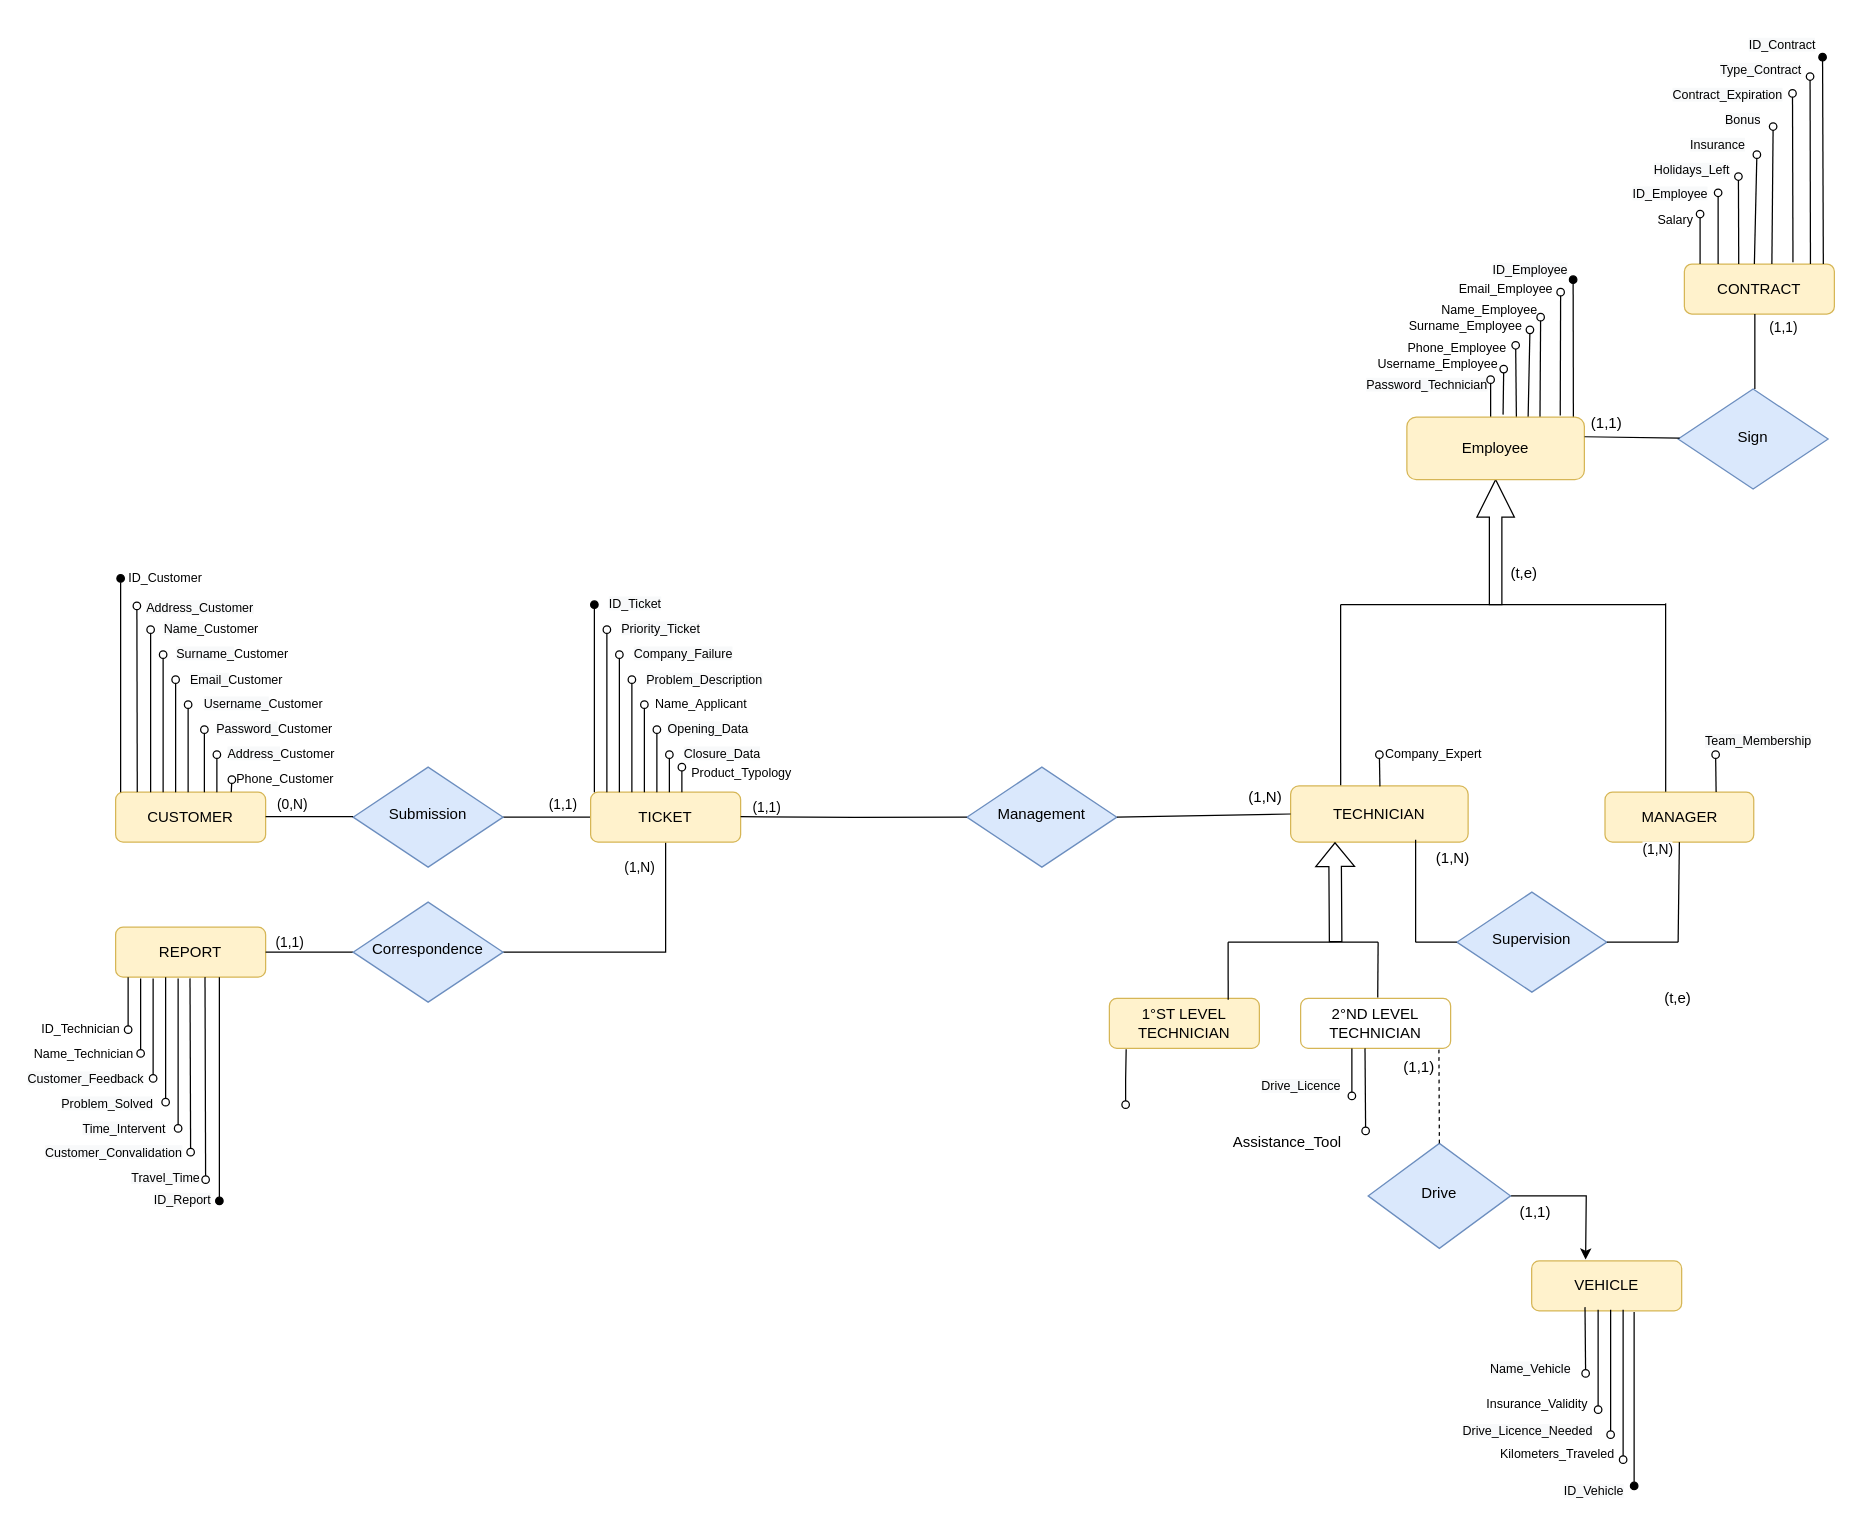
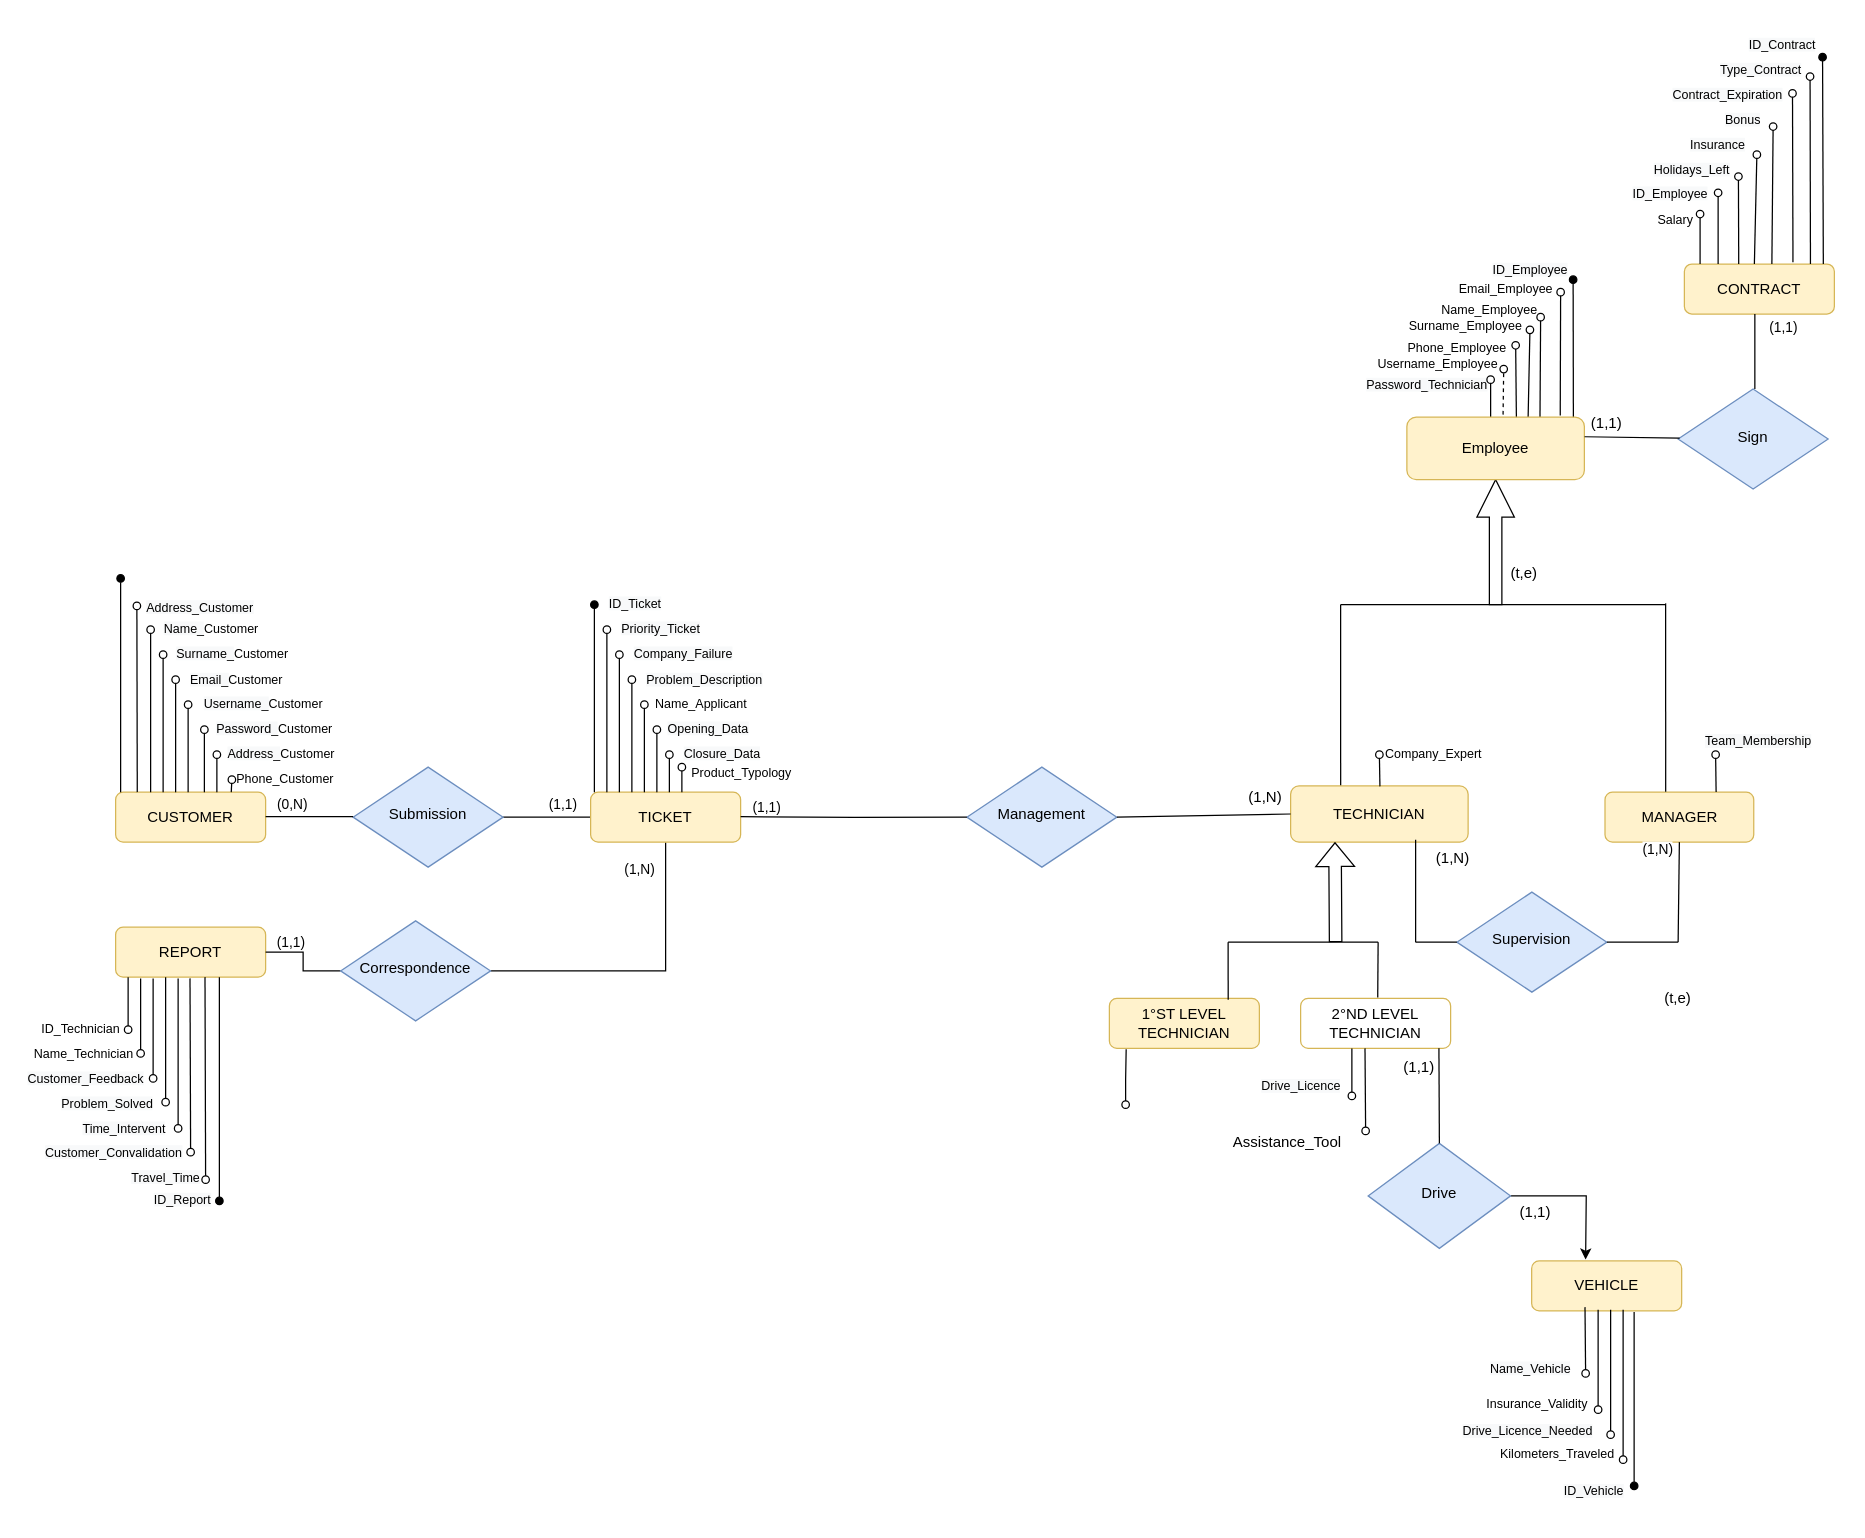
edge "Employee" -> "Phone_Employee": style solid -> dashed
node "ID_Customer": removed
node "Correspondence": moved (428, 952) -> (416, 971)
edge "2°ND LEVEL TECHNICIAN" -- "Drive": style dashed -> solid
